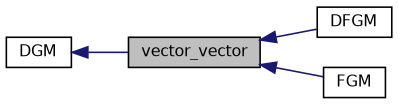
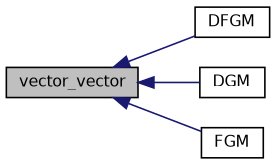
edge "vector_vector" -> "DGM": reversed
